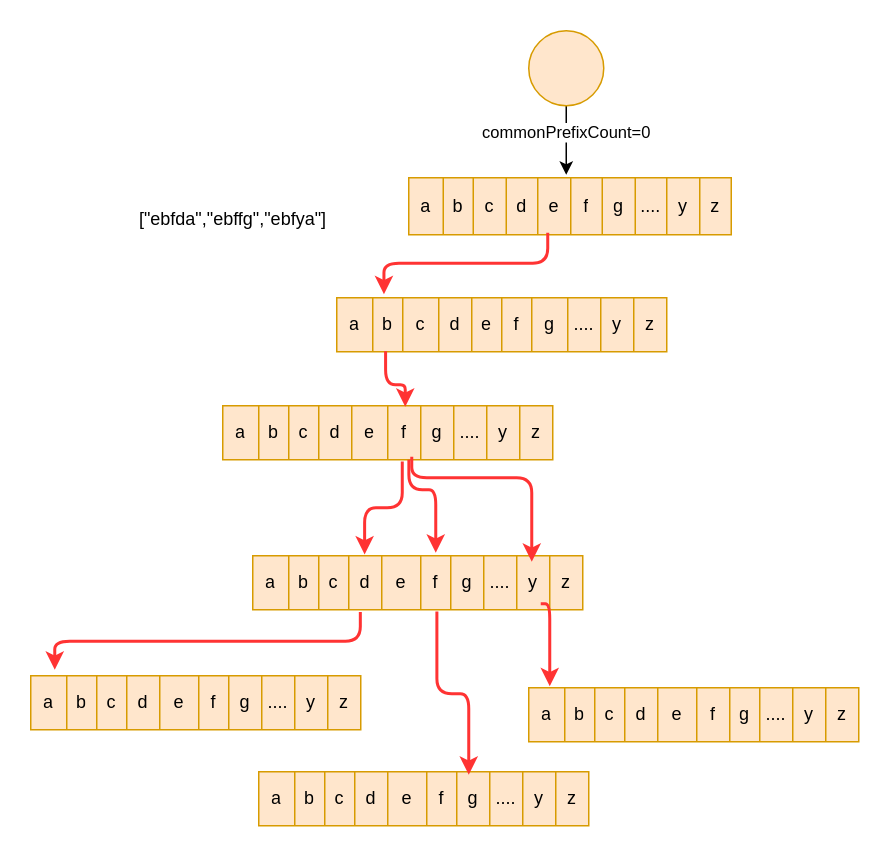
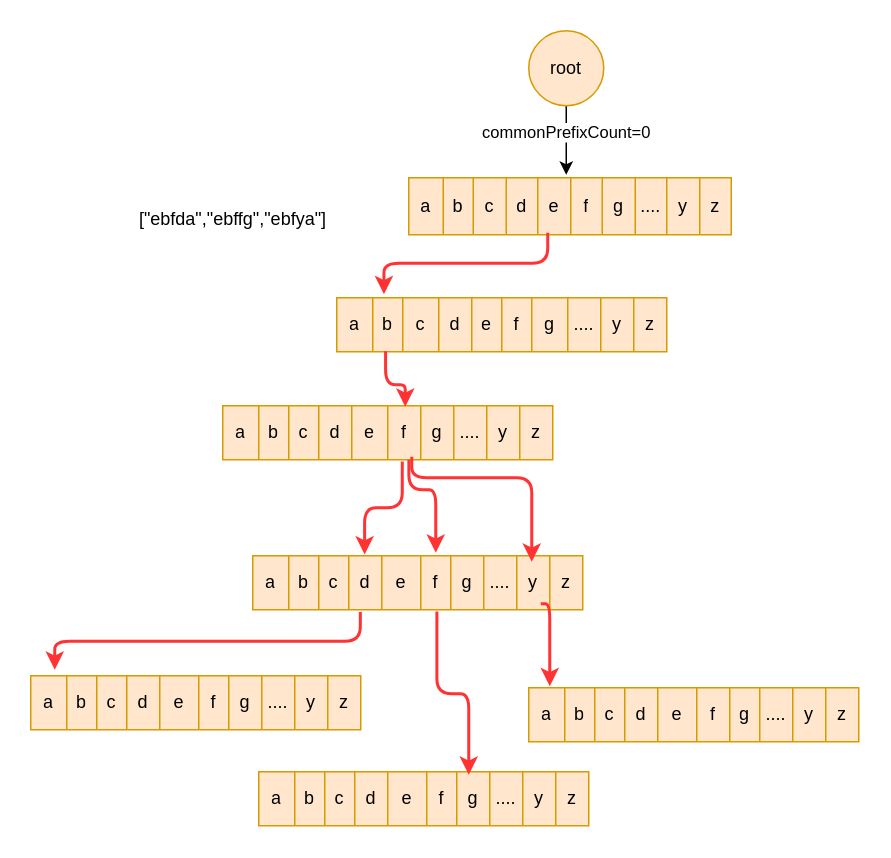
node "root": added
